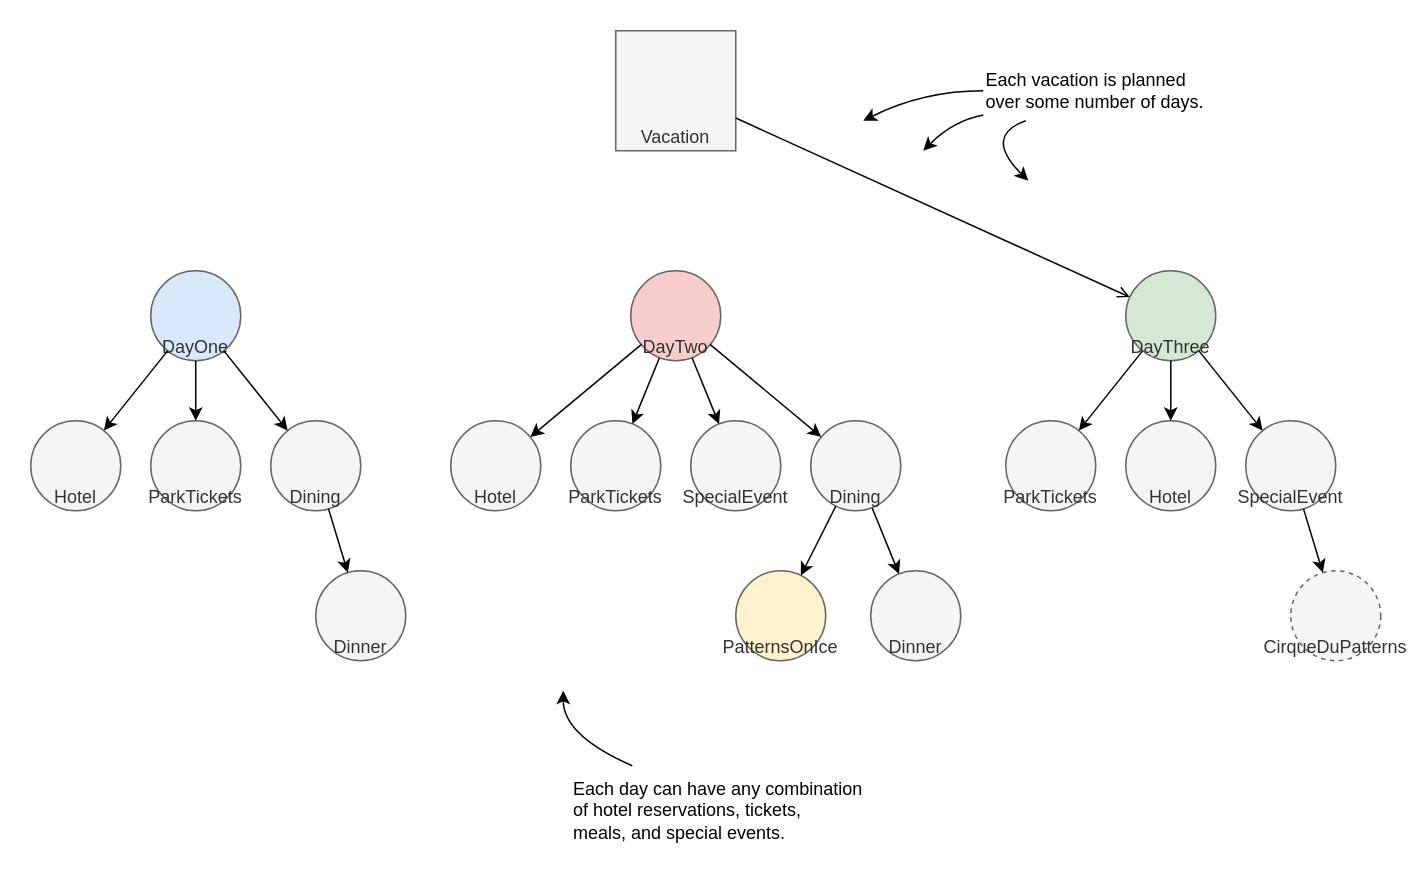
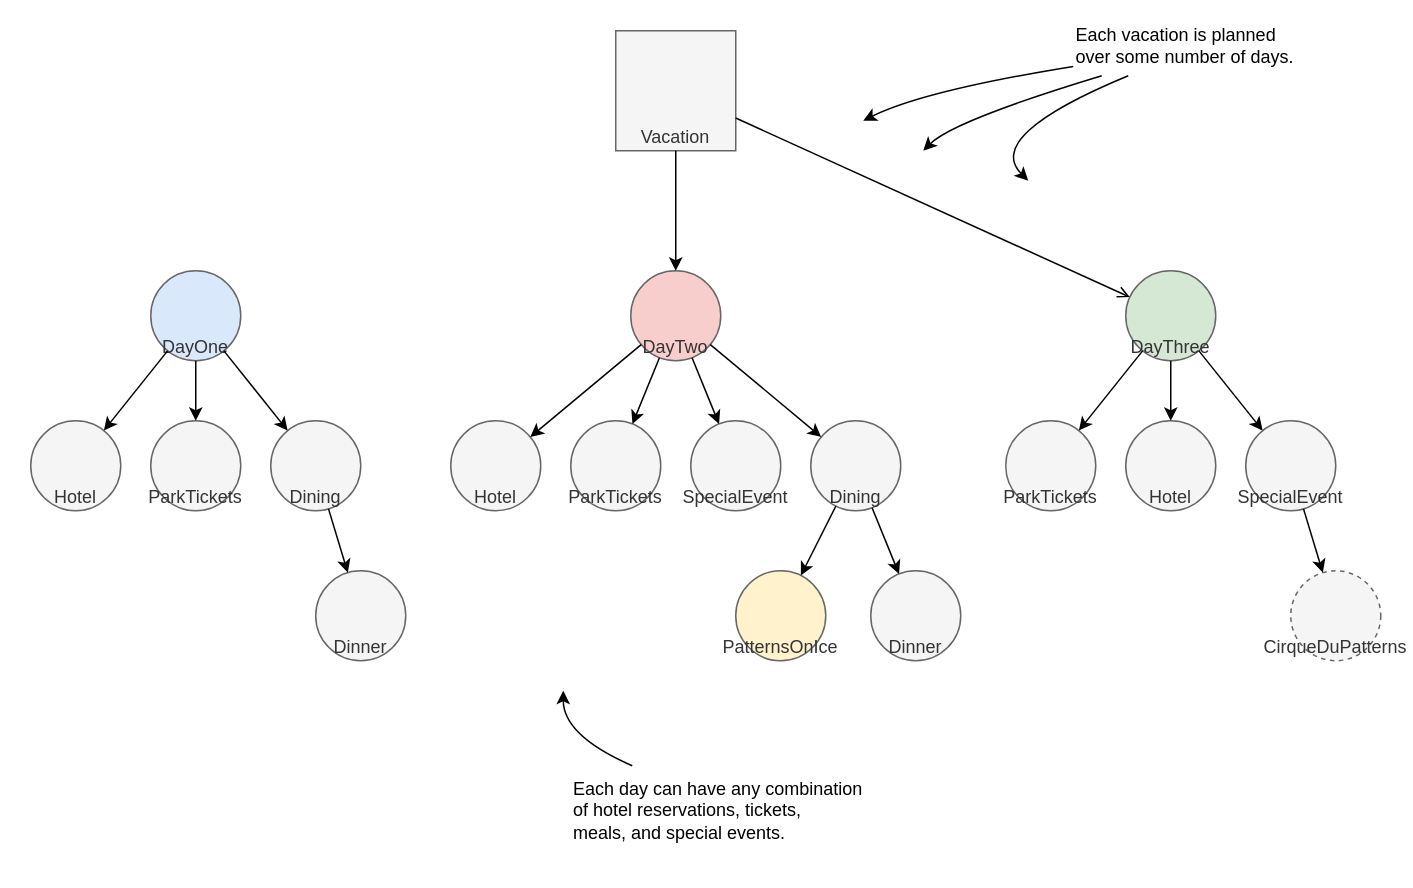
node "Each vacation is planned over some number of days.": moved (1111, 91) -> (1201, 46)
edge "Vacation" -> "DayTwo": added
